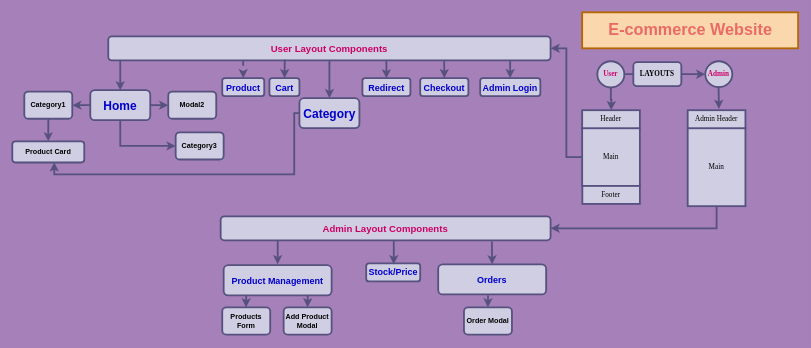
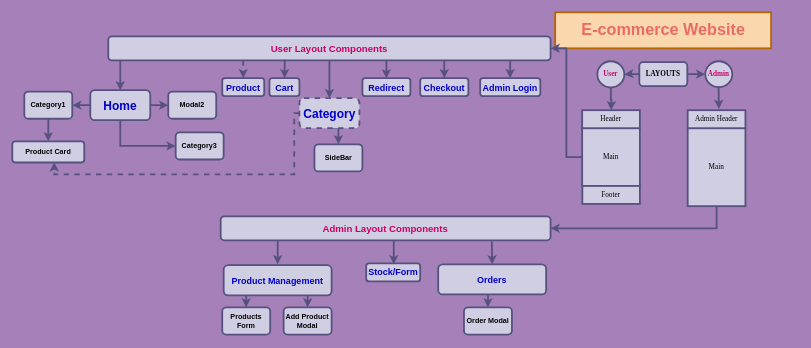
node "E-commerce Website": moved (690, 30) -> (663, 30)
node "LAYOUTS": moved (657, 74) -> (663, 74)
node "Category": style solid -> dashed
edge "Category" -> "SideBar": added
node "SideBar": added
edge "Category" -> "Product Card": style solid -> dashed
node "Stock/Price": label "Stock/Price" -> "Stock/Form"
